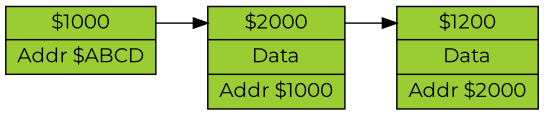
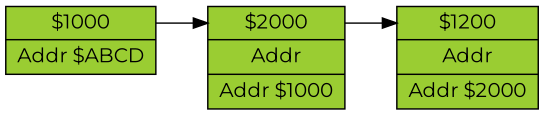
node "$2000": text "Data" -> "Addr"
node "$1200": text "Data" -> "Addr"
